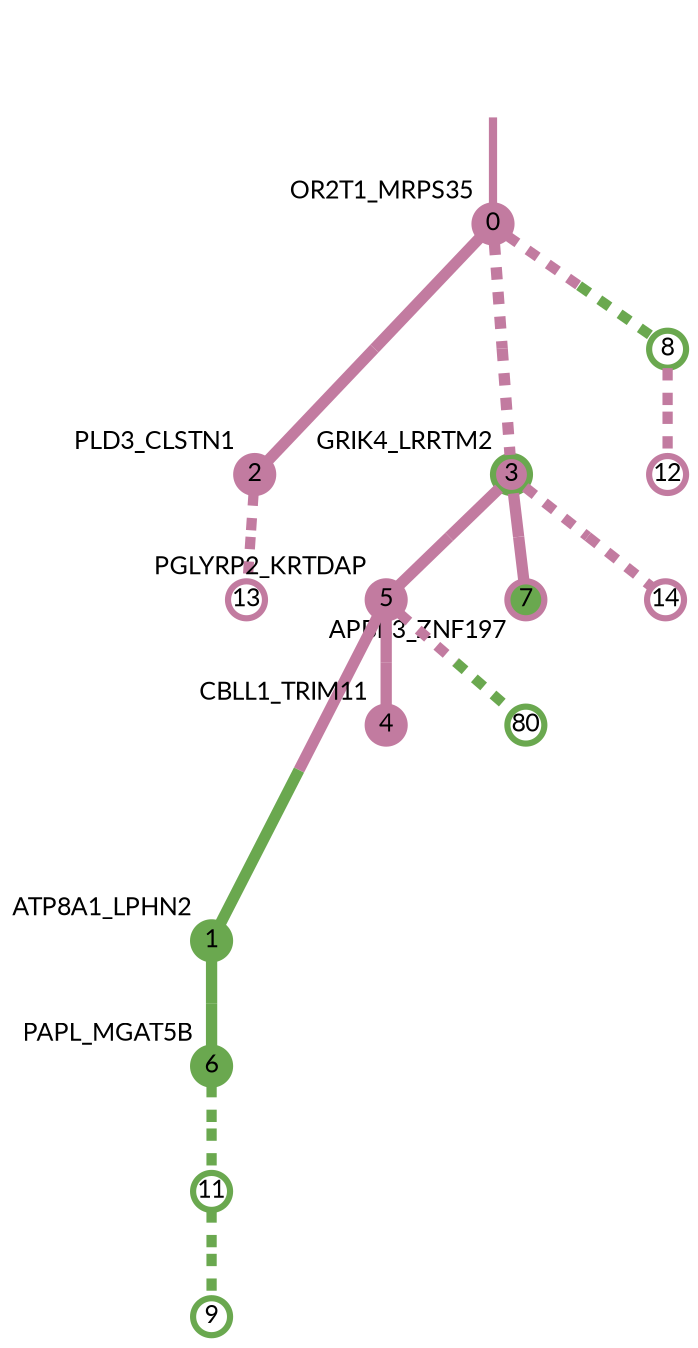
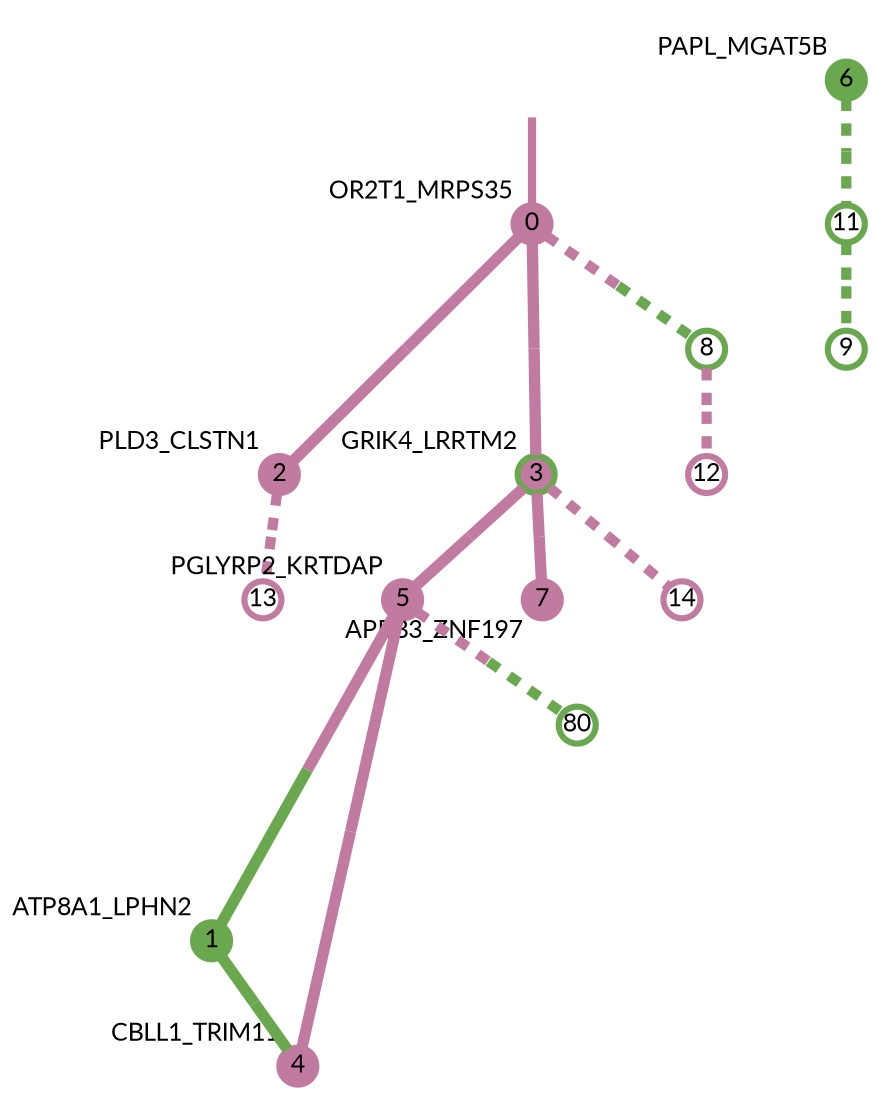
edge "0 OR2T1_MRPS35" -> "3 GRIK4_LRRTM2": style dashed -> solid
node "7 APBB3_ZNF197": fillcolor #6aa84fff -> #c27ba0ff
edge "1 ATP8A1_LPHN2" -> "6 PAPL_MGAT5B": now "1 ATP8A1_LPHN2" -> "4 CBLL1_TRIM11"
